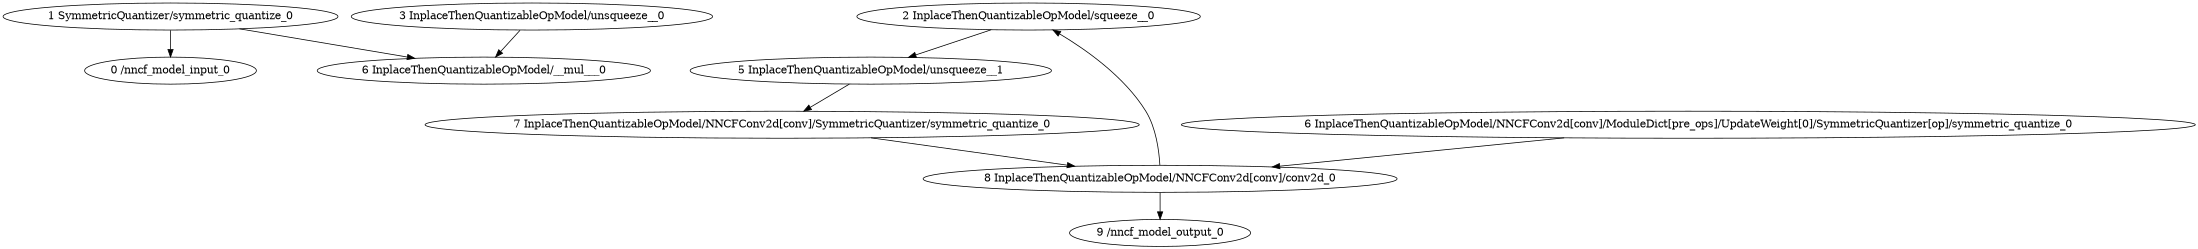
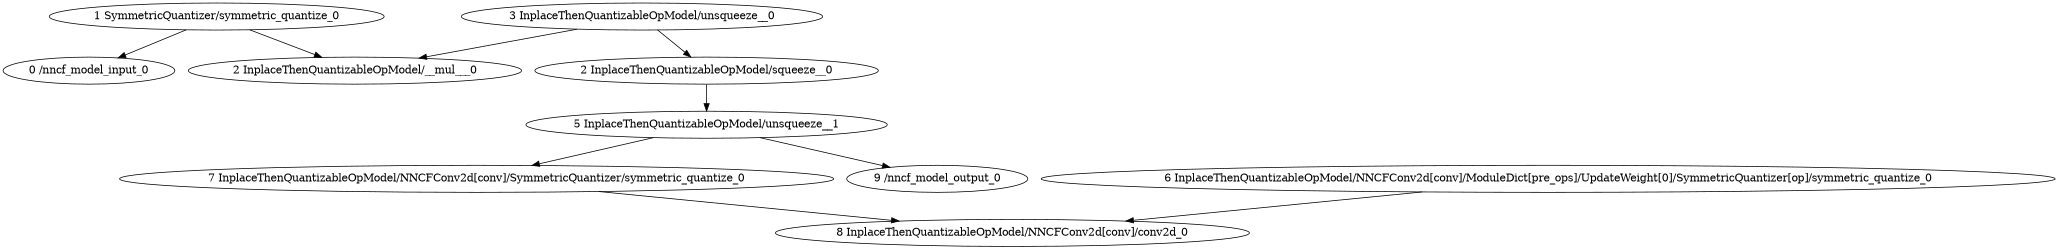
node "6 InplaceThenQuantizableOpModel/__mul___0": label "6 InplaceThenQuantizableOpModel/__mul___0" -> "2 InplaceThenQuantizableOpModel/__mul___0"
edge "8 InplaceThenQuantizableOpModel/NNCFConv2d[conv]/conv2d_0" -> "2 InplaceThenQuantizableOpModel/squeeze__0": now "3 InplaceThenQuantizableOpModel/unsqueeze__0" -> "2 InplaceThenQuantizableOpModel/squeeze__0"
edge "8 InplaceThenQuantizableOpModel/NNCFConv2d[conv]/conv2d_0" -> "9 /nncf_model_output_0": now "5 InplaceThenQuantizableOpModel/unsqueeze__1" -> "9 /nncf_model_output_0"
